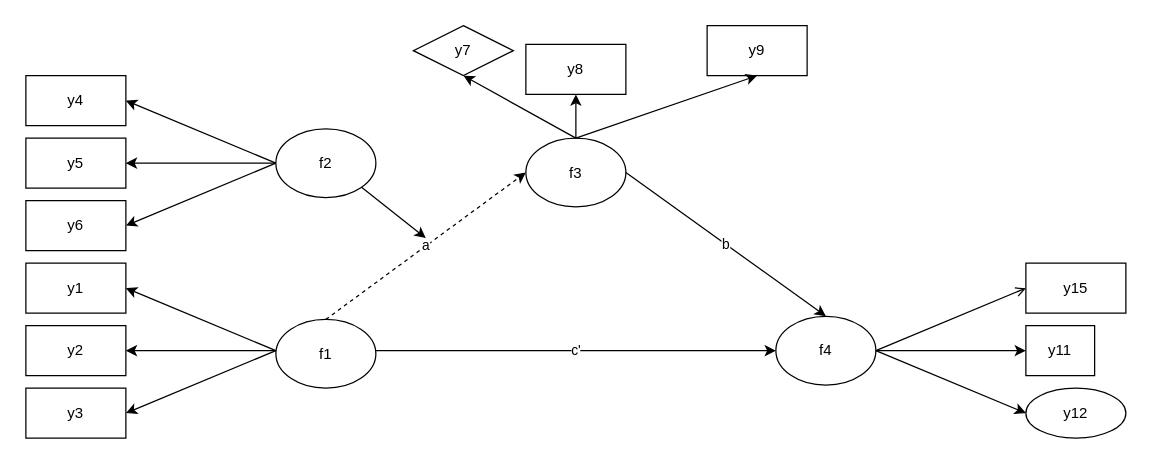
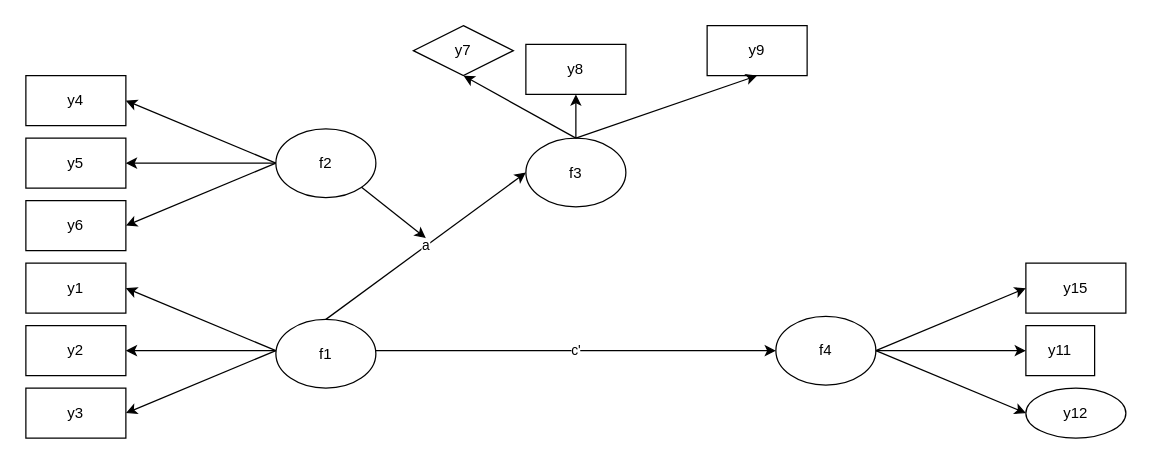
edge "f3" -> "f4": removed, label "b"
edge "f1" -> "f3": style dashed -> solid
edge "f4" -> "y15": arrowhead open -> classic
